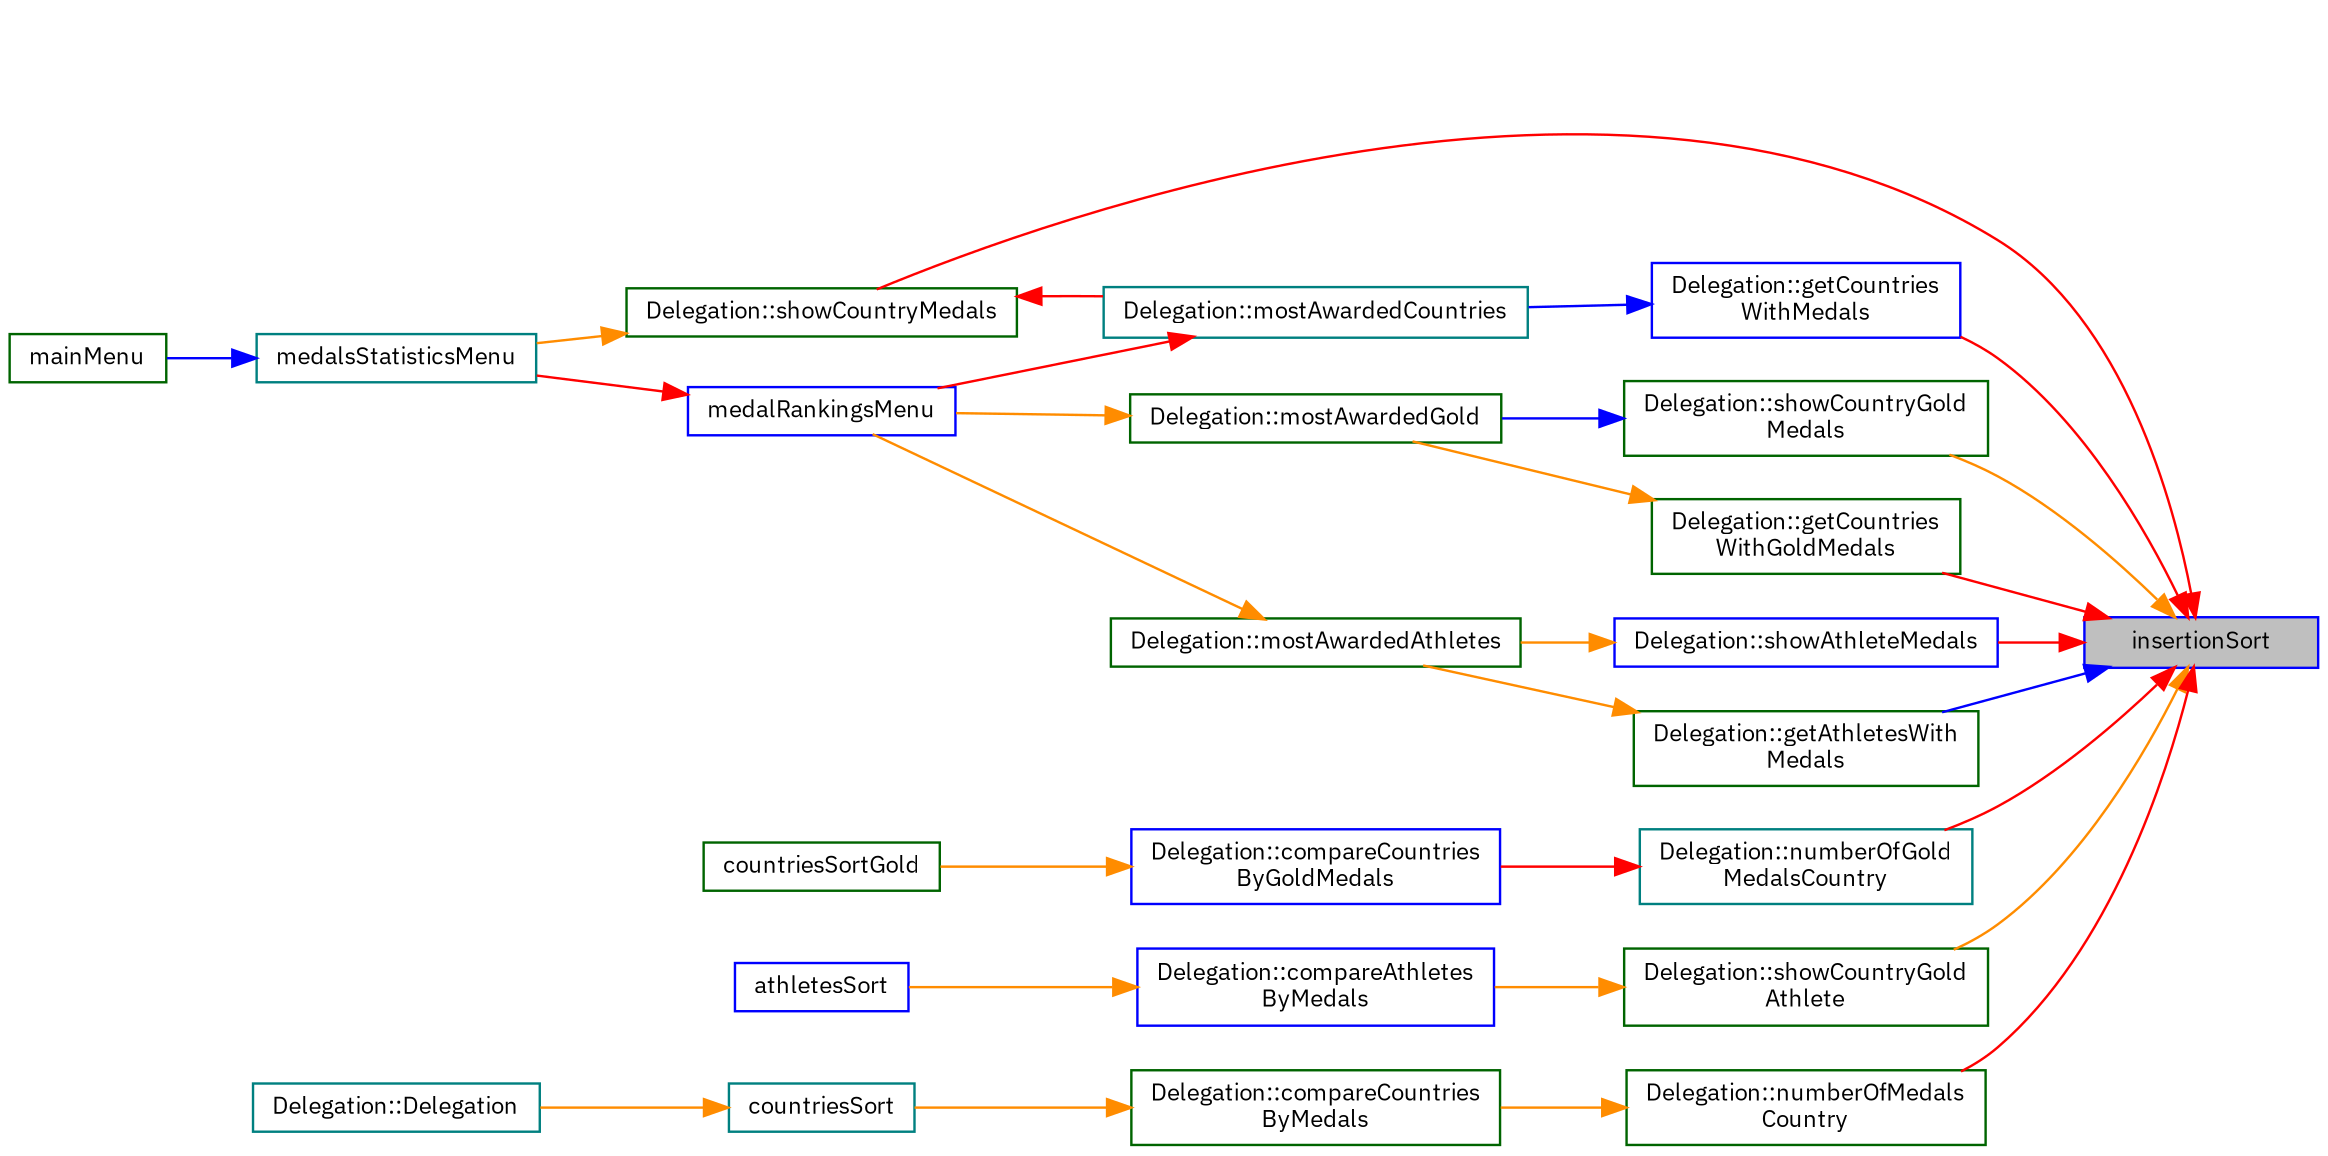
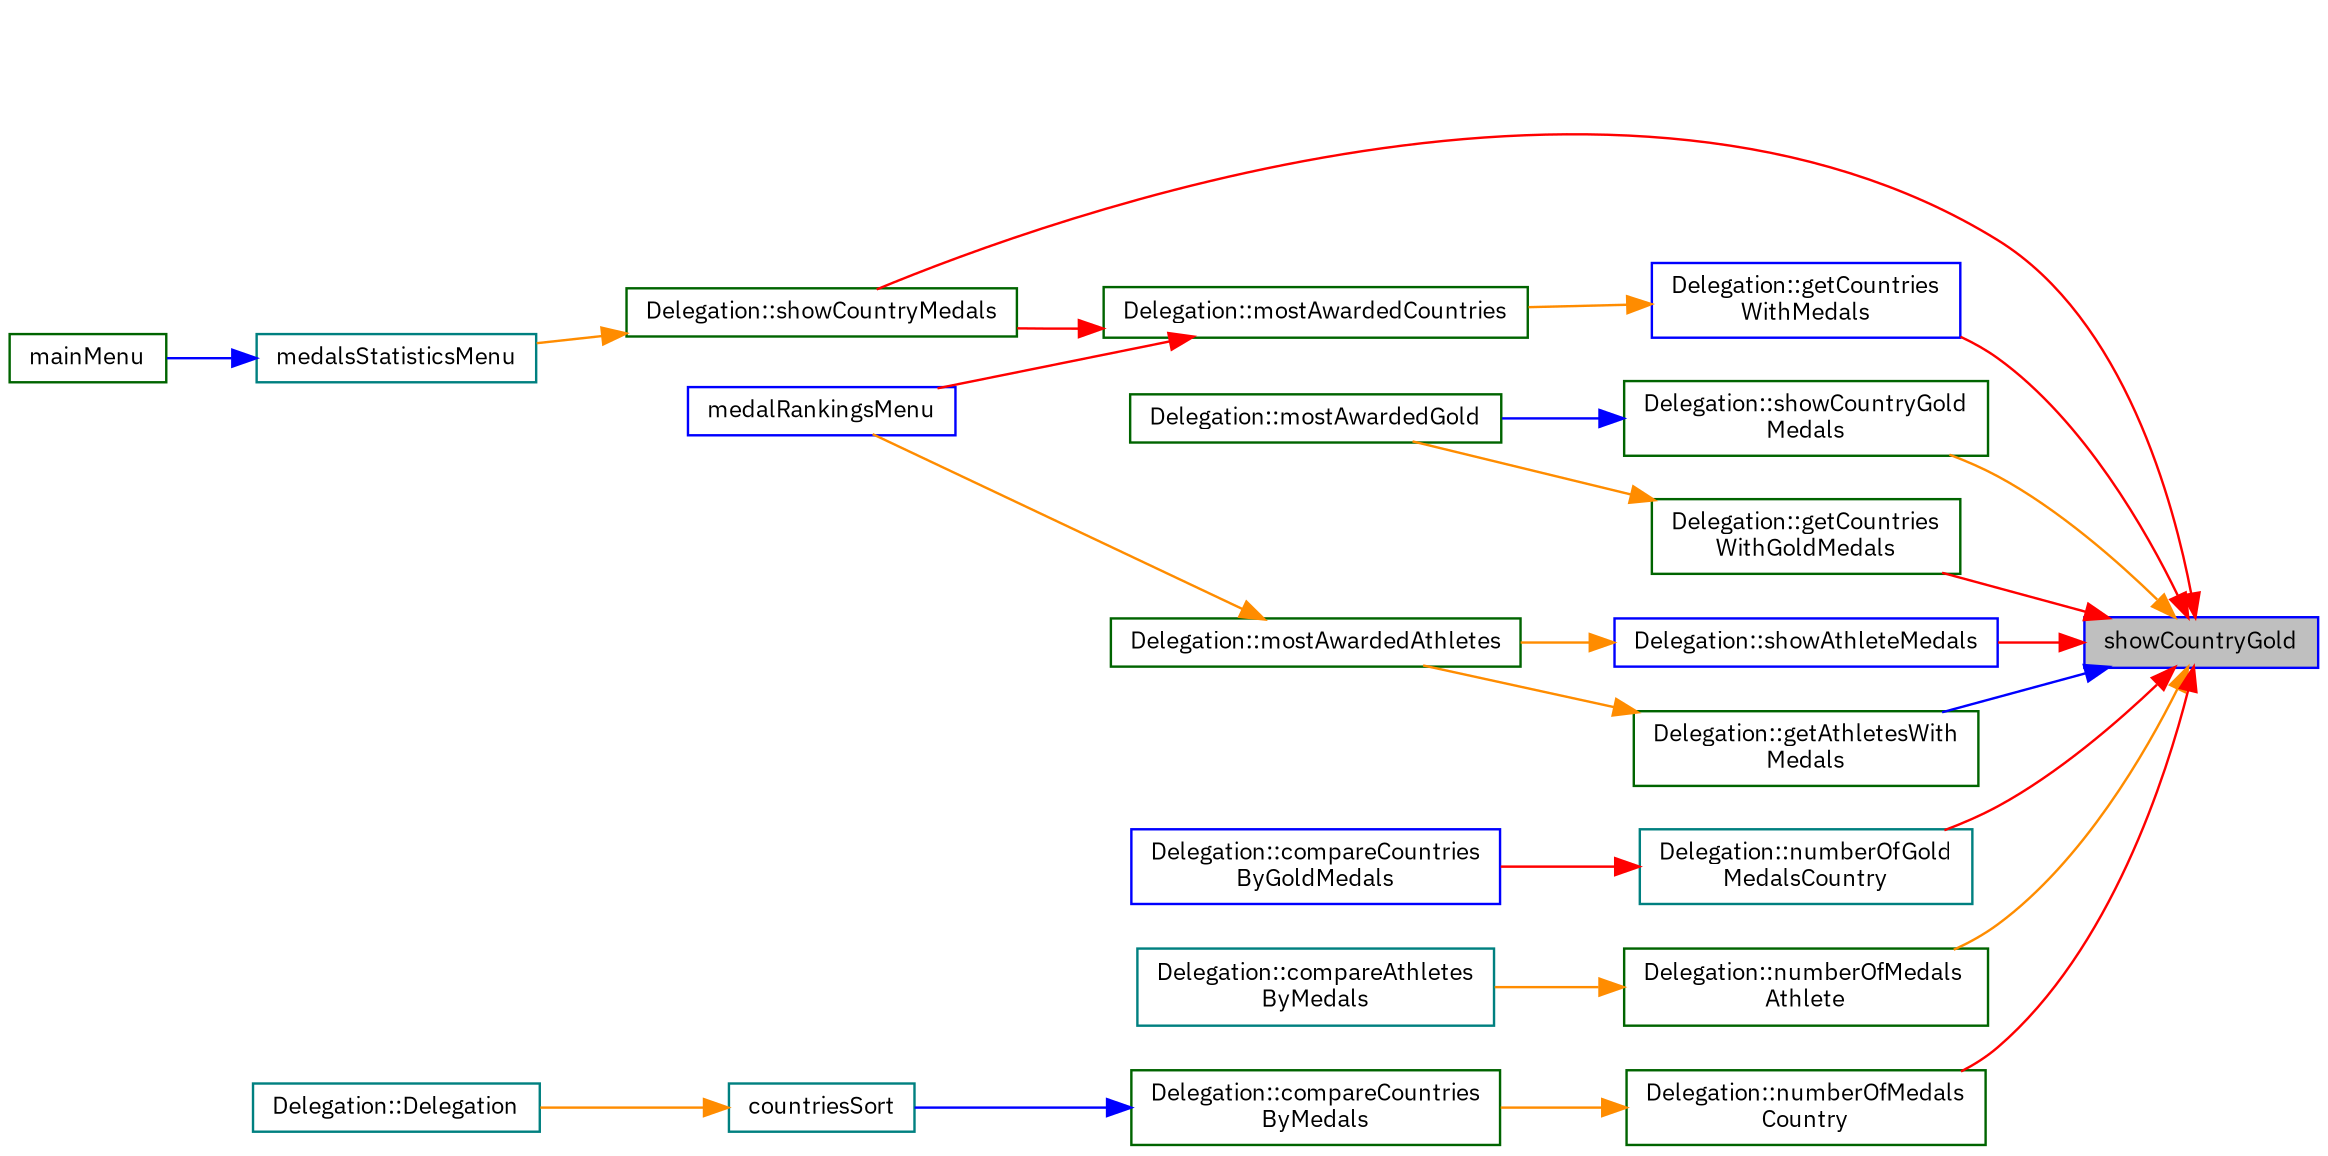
edge "Delegation::mostAwardedCountries" -> "Delegation::showCountryMedals": reversed
edge "Delegation::mostAwardedCountries" -> "Delegation::getCountries WithMedals": color blue -> darkorange
node "Delegation::mostAwardedCountries": color teal -> darkgreen
edge "medalsStatisticsMenu" -> "medalRankingsMenu": removed
edge "medalRankingsMenu" -> "Delegation::mostAwardedGold": removed
node "insertionSort": label "insertionSort" -> "showCountryGold"
node "countriesSortGold": removed
node "athletesSort": removed
node "Delegation::compareAthletes ByMedals": color blue -> teal
node "Delegation::showCountryGold Athlete": label "Delegation::showCountryGold Athlete" -> "Delegation::numberOfMedals Athlete"
edge "countriesSort" -> "Delegation::compareCountries ByMedals": color darkorange -> blue
